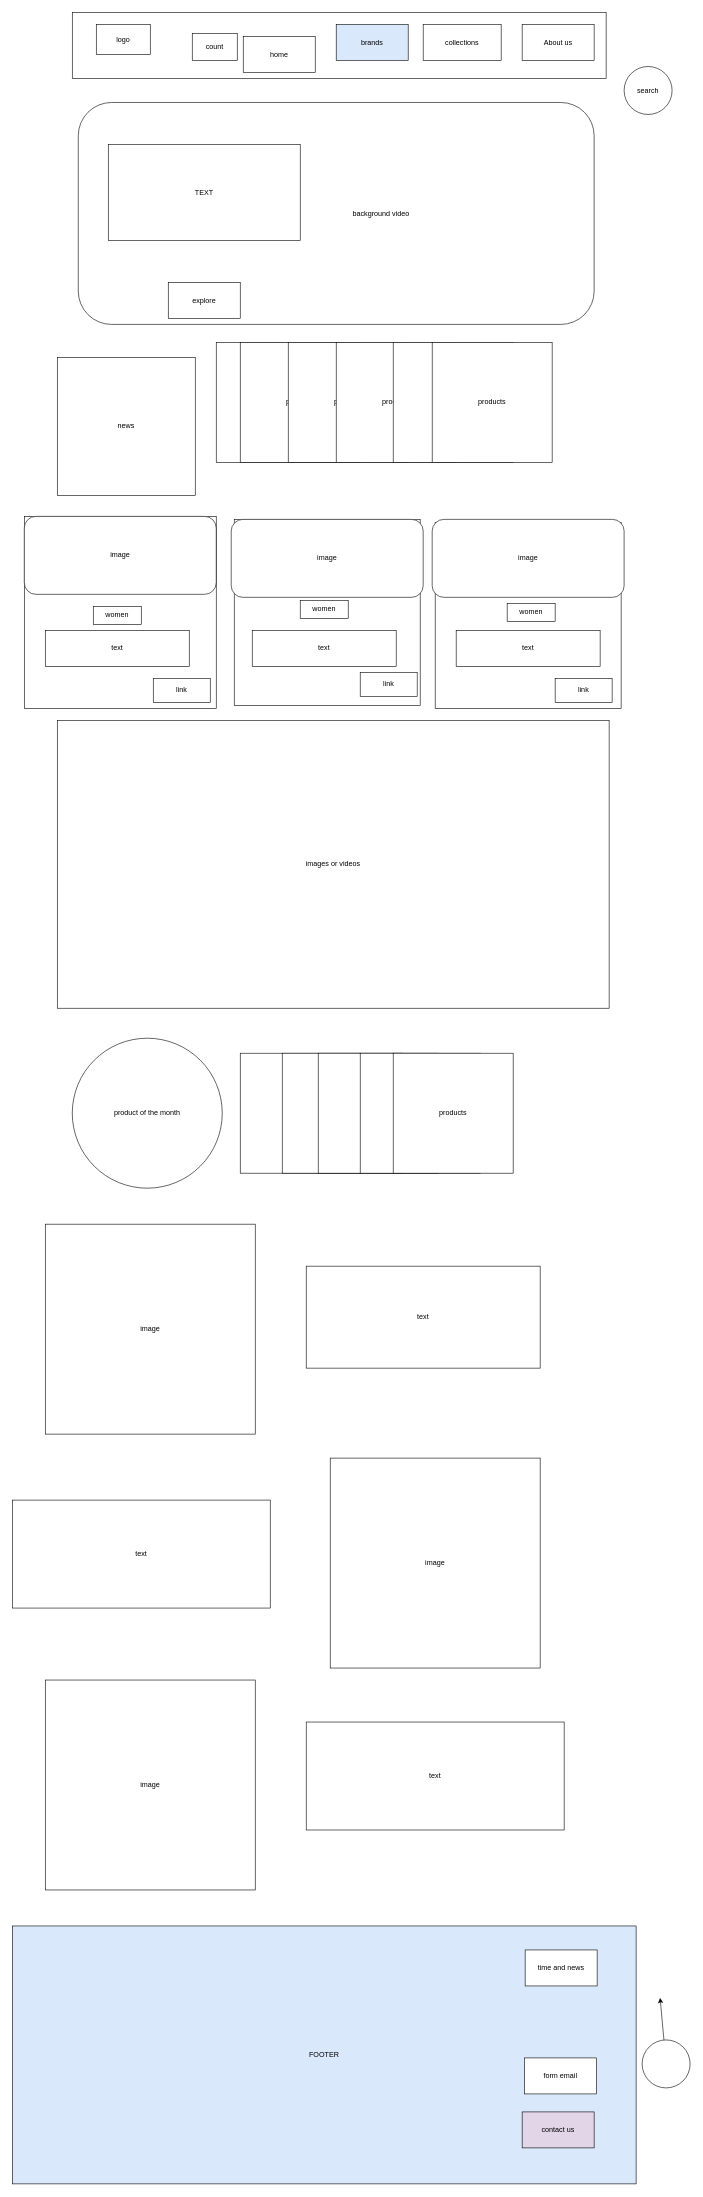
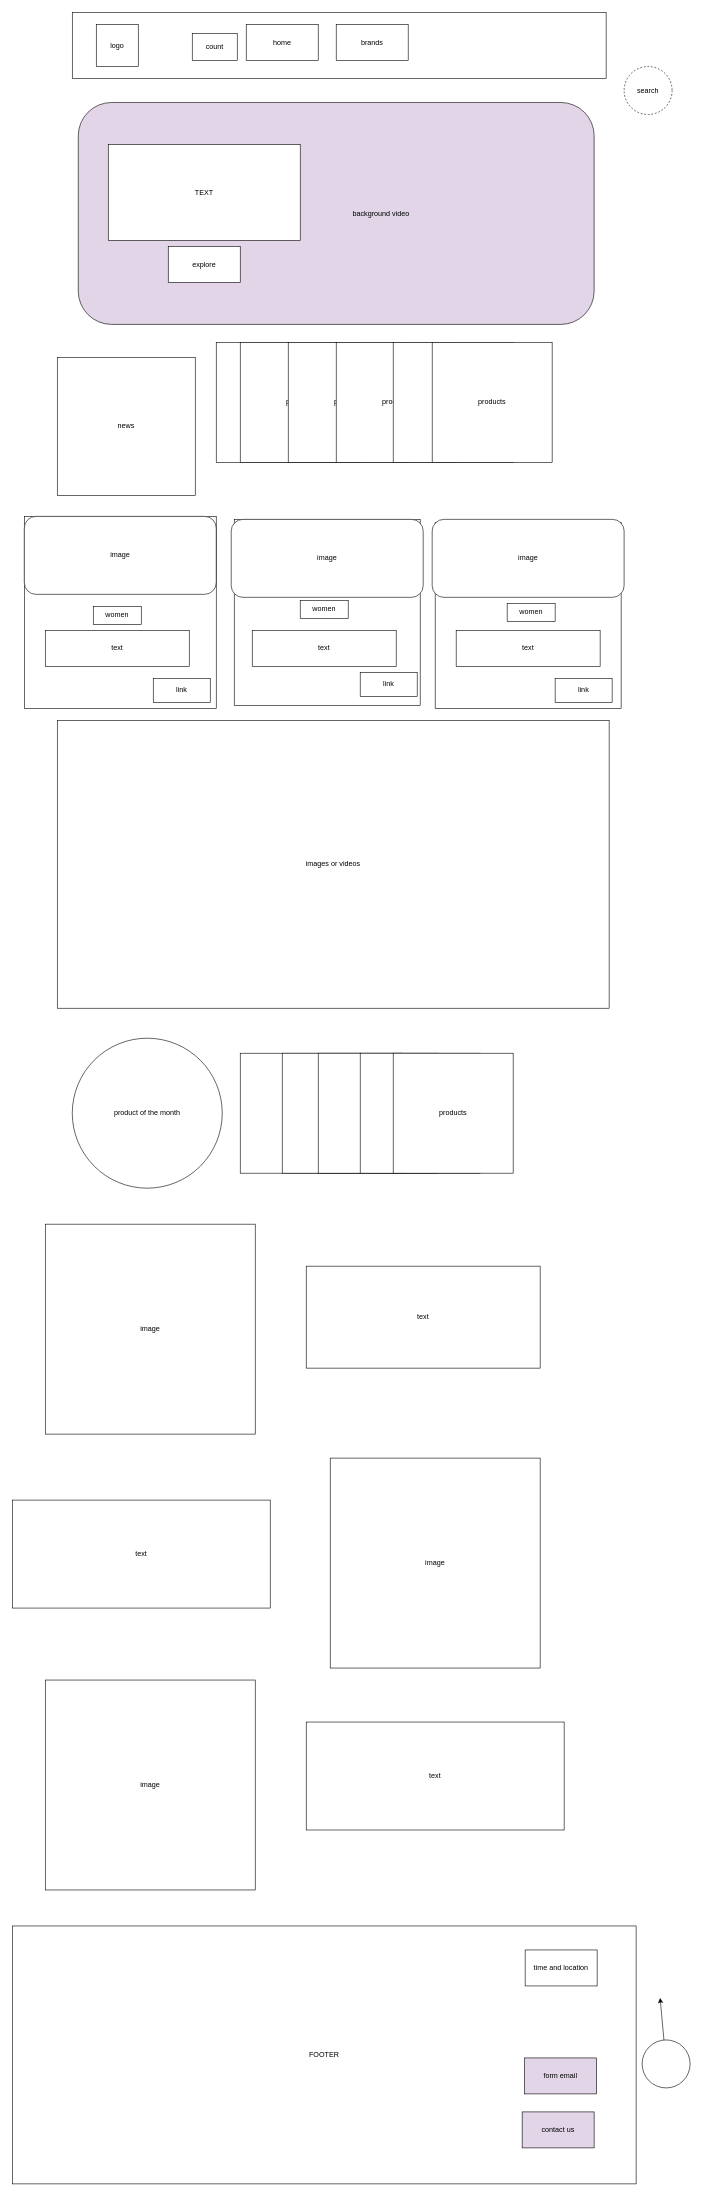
node "logo": size 54x30 -> 42x42
node "brands": fillcolor #dae8fc -> #ffffff
node "collections": removed
node "About us": removed
node "home": moved (279, 54) -> (282, 42)
node "search": style solid -> dashed
node "background video": fillcolor #ffffff -> #e1d5e7
node "explore": moved (204, 300) -> (204, 264)
node "time and news": label "time and news" -> "time and location"
node "FOOTER": fillcolor #dae8fc -> #ffffff
node "form email": fillcolor #ffffff -> #e1d5e7
